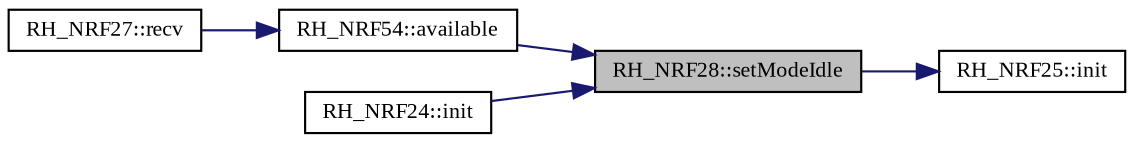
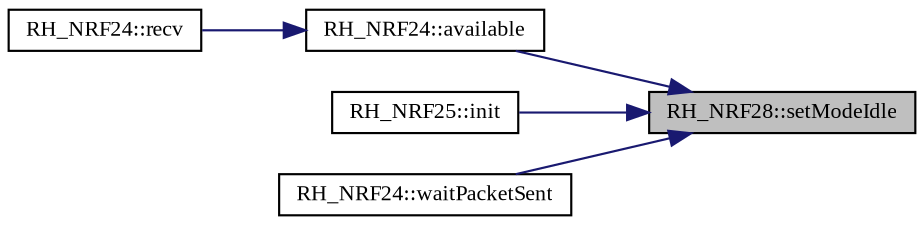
node "RH_NRF27::recv": label "RH_NRF27::recv" -> "RH_NRF24::recv"
node "RH_NRF54::available": label "RH_NRF54::available" -> "RH_NRF24::available"
edge "RH_NRF28::setModeIdle" -> "RH_NRF25::init": reversed
node "RH_NRF24::init": label "RH_NRF24::init" -> "RH_NRF24::waitPacketSent"
